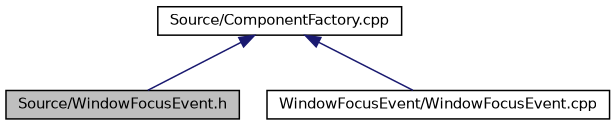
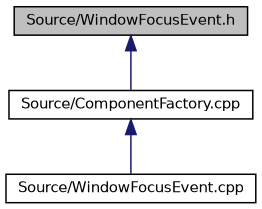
edge "Source/WindowFocusEvent.h" -> "Source/ComponentFactory.cpp": reversed
node "WindowFocusEvent/WindowFocusEvent.cpp": label "WindowFocusEvent/WindowFocusEvent.cpp" -> "Source/WindowFocusEvent.cpp"
